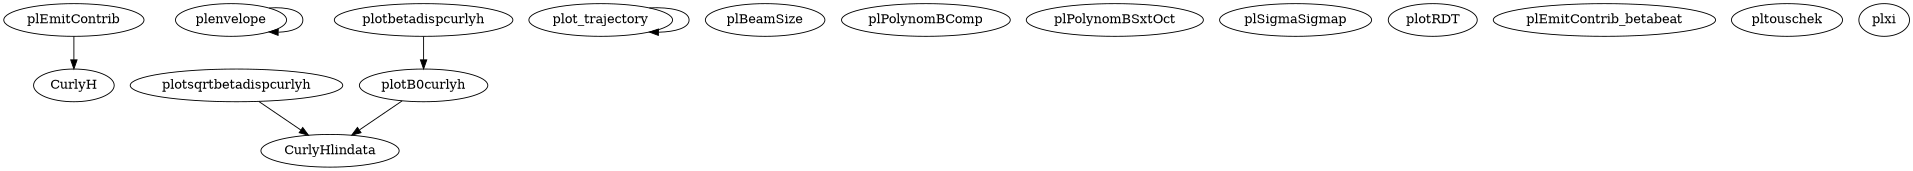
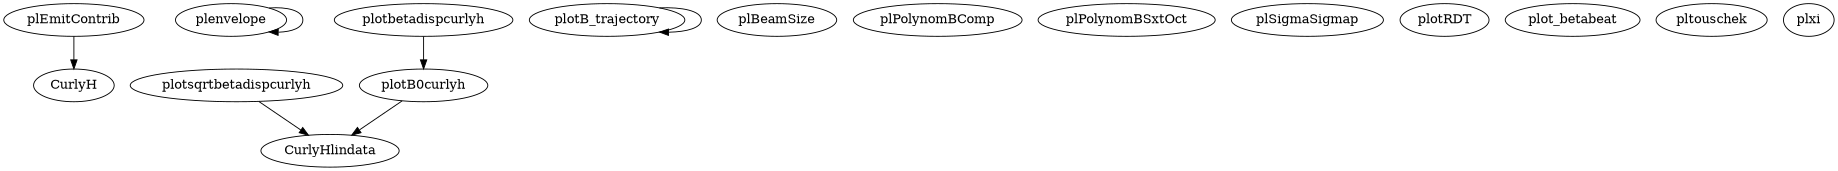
node "plot_trajectory": label "plot_trajectory" -> "plotB_trajectory"
node "plEmitContrib_betabeat": label "plEmitContrib_betabeat" -> "plot_betabeat"
